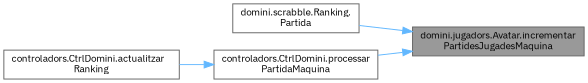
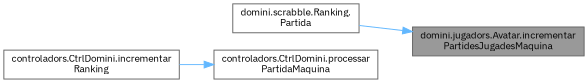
edge "controladors.CtrlDomini.processar PartidaMaquina" -> "domini.jugadors.Avatar.incrementar PartidesJugadesMaquina": removed
node "controladors.CtrlDomini.actualitzar Ranking": label "controladors.CtrlDomini.actualitzar Ranking" -> "controladors.CtrlDomini.incrementar Ranking"
